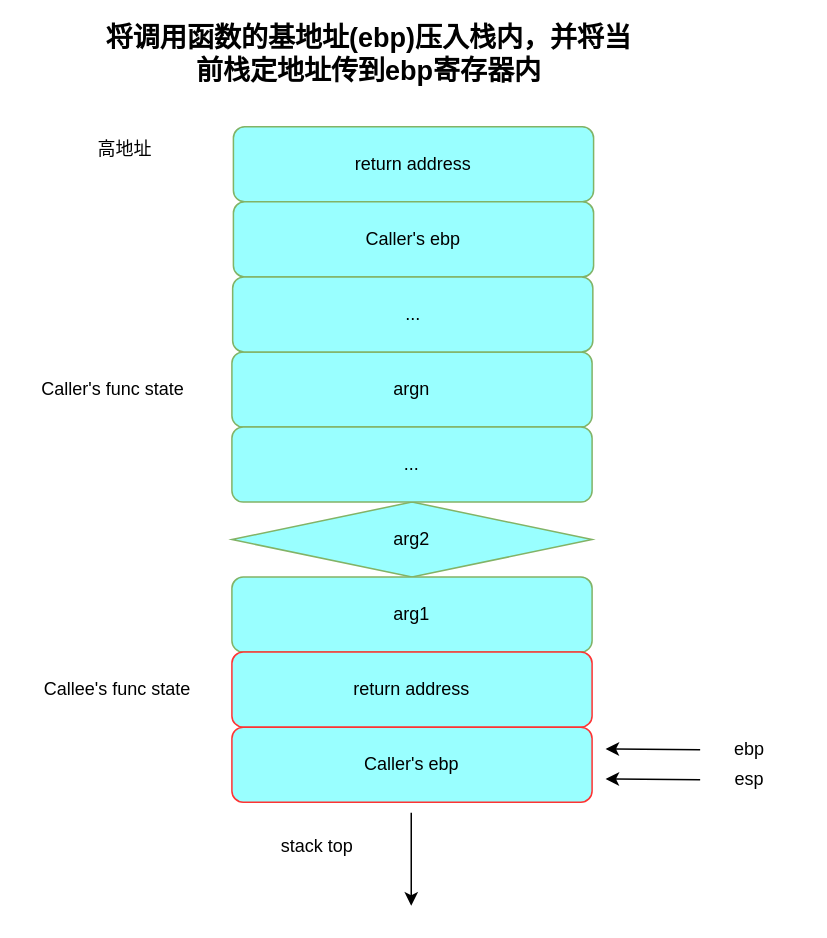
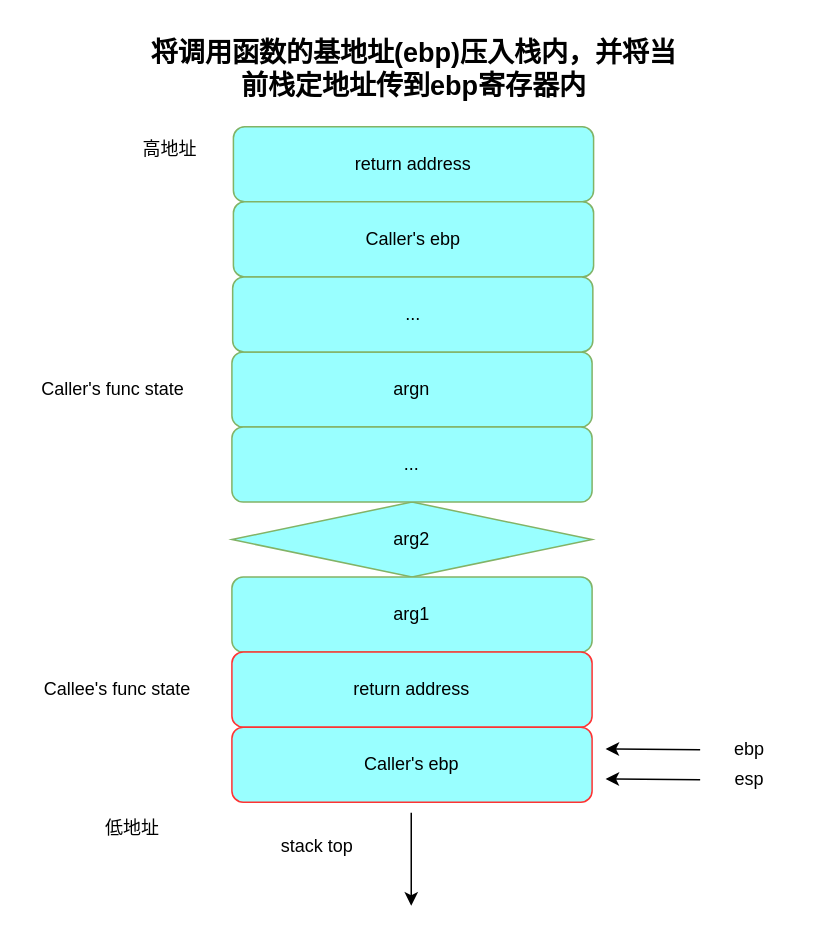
node "将调用函数的基地址(ebp)压入栈内，并将当前栈定地址传到ebp寄存器内": moved (368, 54) -> (413, 69)
node "高地址": moved (125, 149) -> (170, 149)
node "低地址": added
